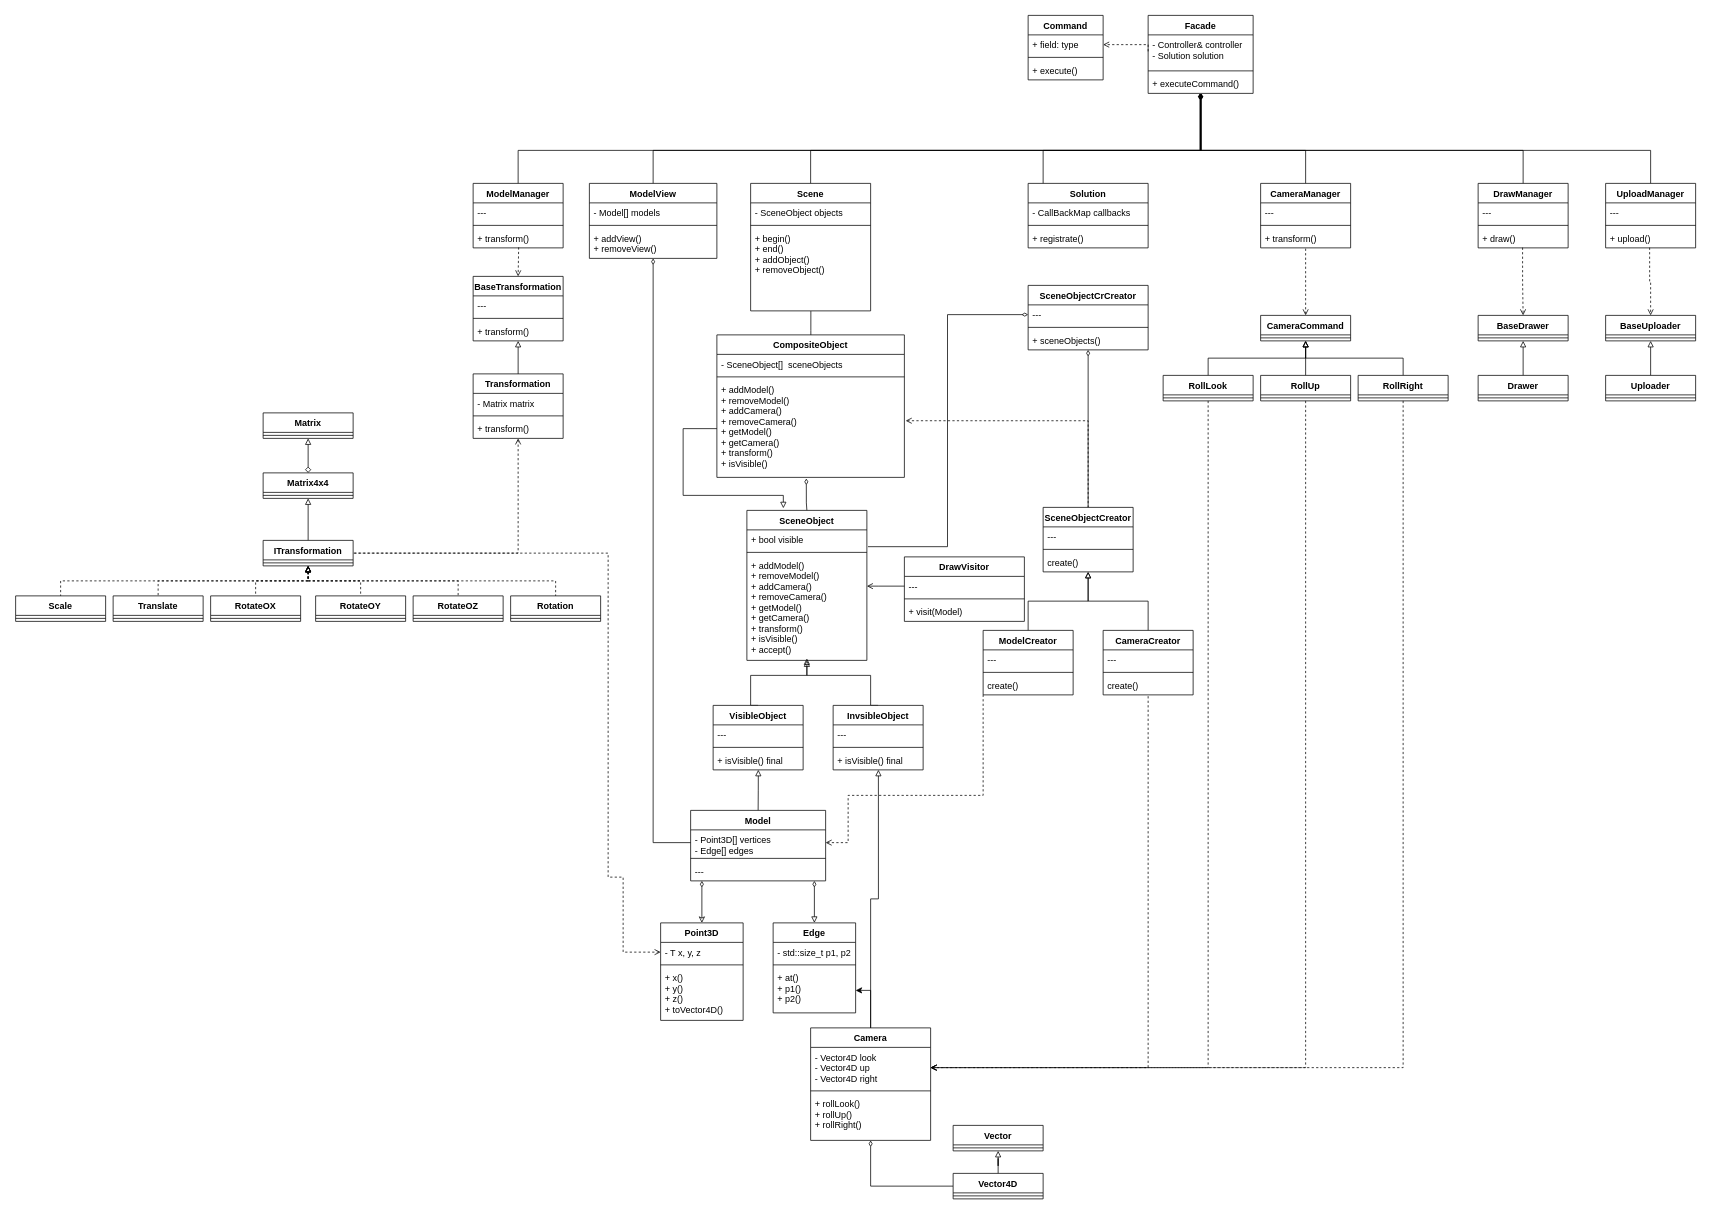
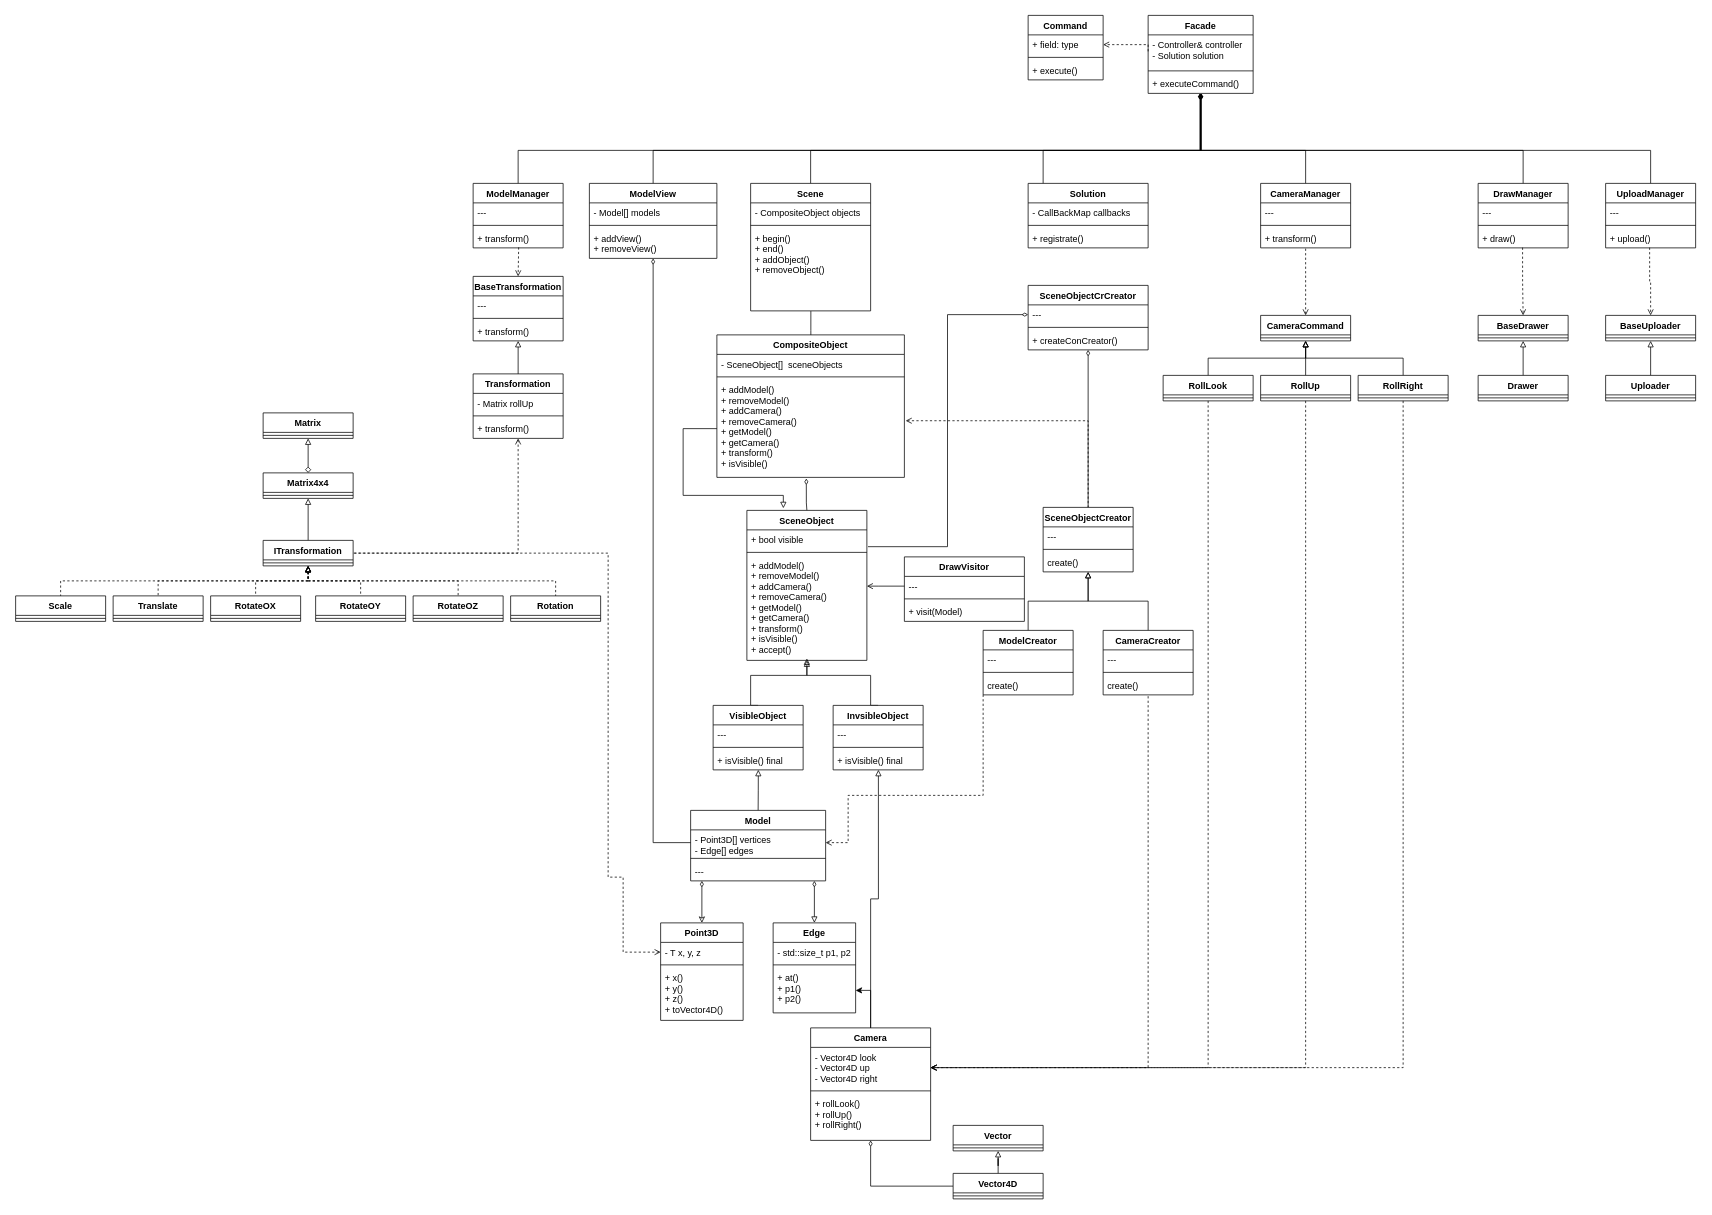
node "- SceneObject objects": label "- SceneObject objects" -> "- CompositeObject objects"
node "+ sceneObjects()": label "+ sceneObjects()" -> "+ createConCreator()"
node "- Matrix matrix": label "- Matrix matrix" -> "- Matrix rollUp"
